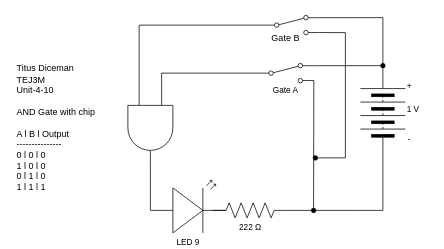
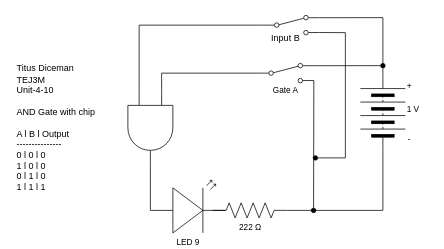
node "Gate B": label "Gate B" -> "Input B"
